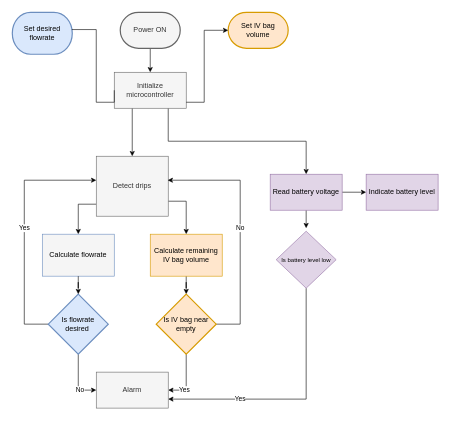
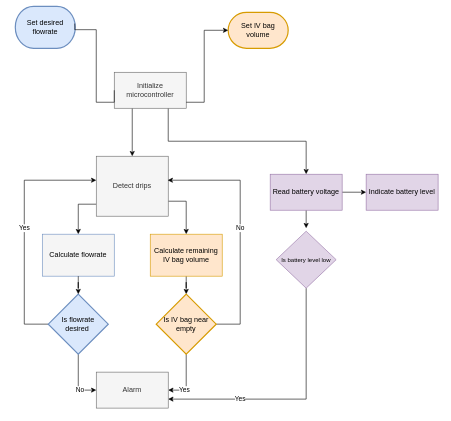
node "Power ON": removed
node "Set desired flowrate": moved (42, 33) -> (45, 27)
edge "Power ON" -> "Initialize microcontroller": removed
